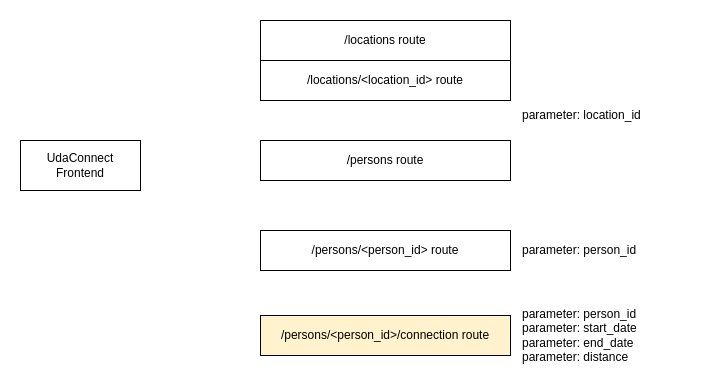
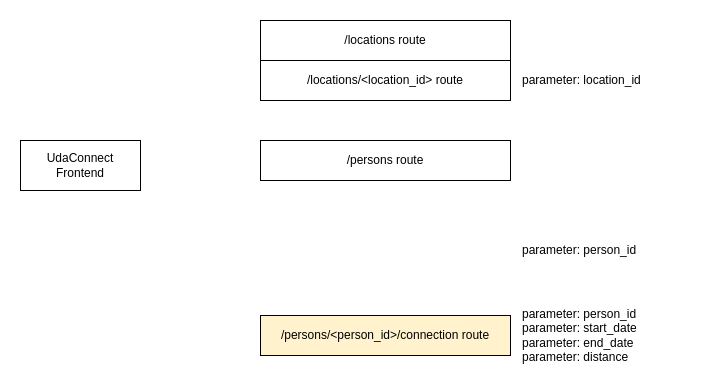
node "parameter: location_id": moved (611, 116) -> (611, 81)
node "/persons/<person_id> route": removed
